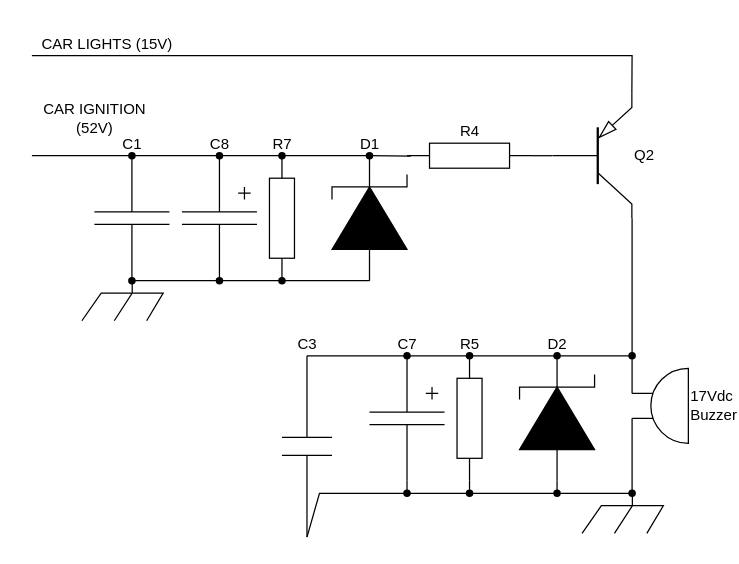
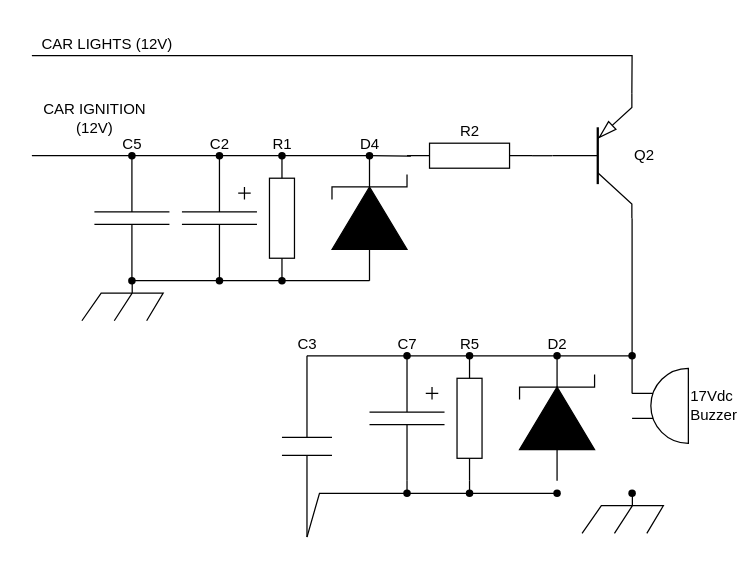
node "CAR LIGHTS (15V)": label "CAR LIGHTS (15V)" -> "CAR LIGHTS (12V)"
node "CAR IGNITION (52V)": label "CAR IGNITION (52V)" -> "CAR IGNITION (12V)"
node "R4": label "R4" -> "R2"
node "C1": label "C1" -> "C5"
node "C8": label "C8" -> "C2"
node "R7": label "R7" -> "R1"
node "D1": label "D1" -> "D4"
edge "17Vdc Buzzer" -- "D2": removed
